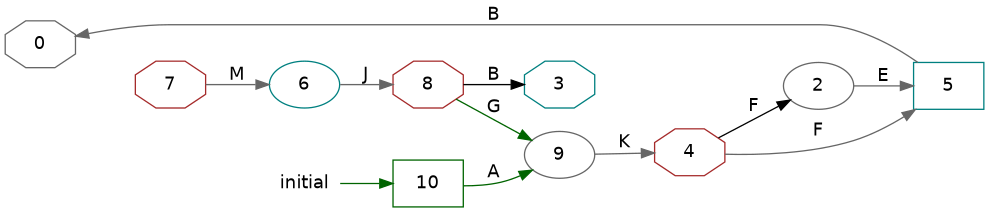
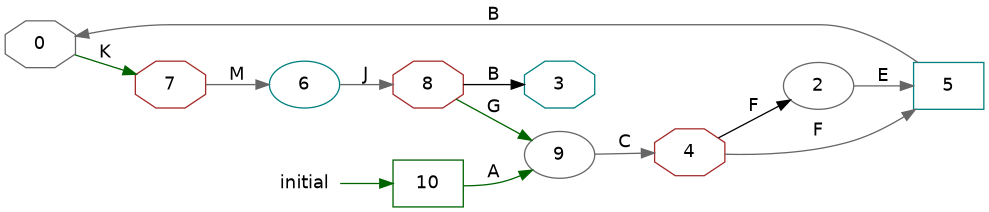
edge "0" -> "7": added, label "K"
edge "9" -> "4": label "K" -> "C"
